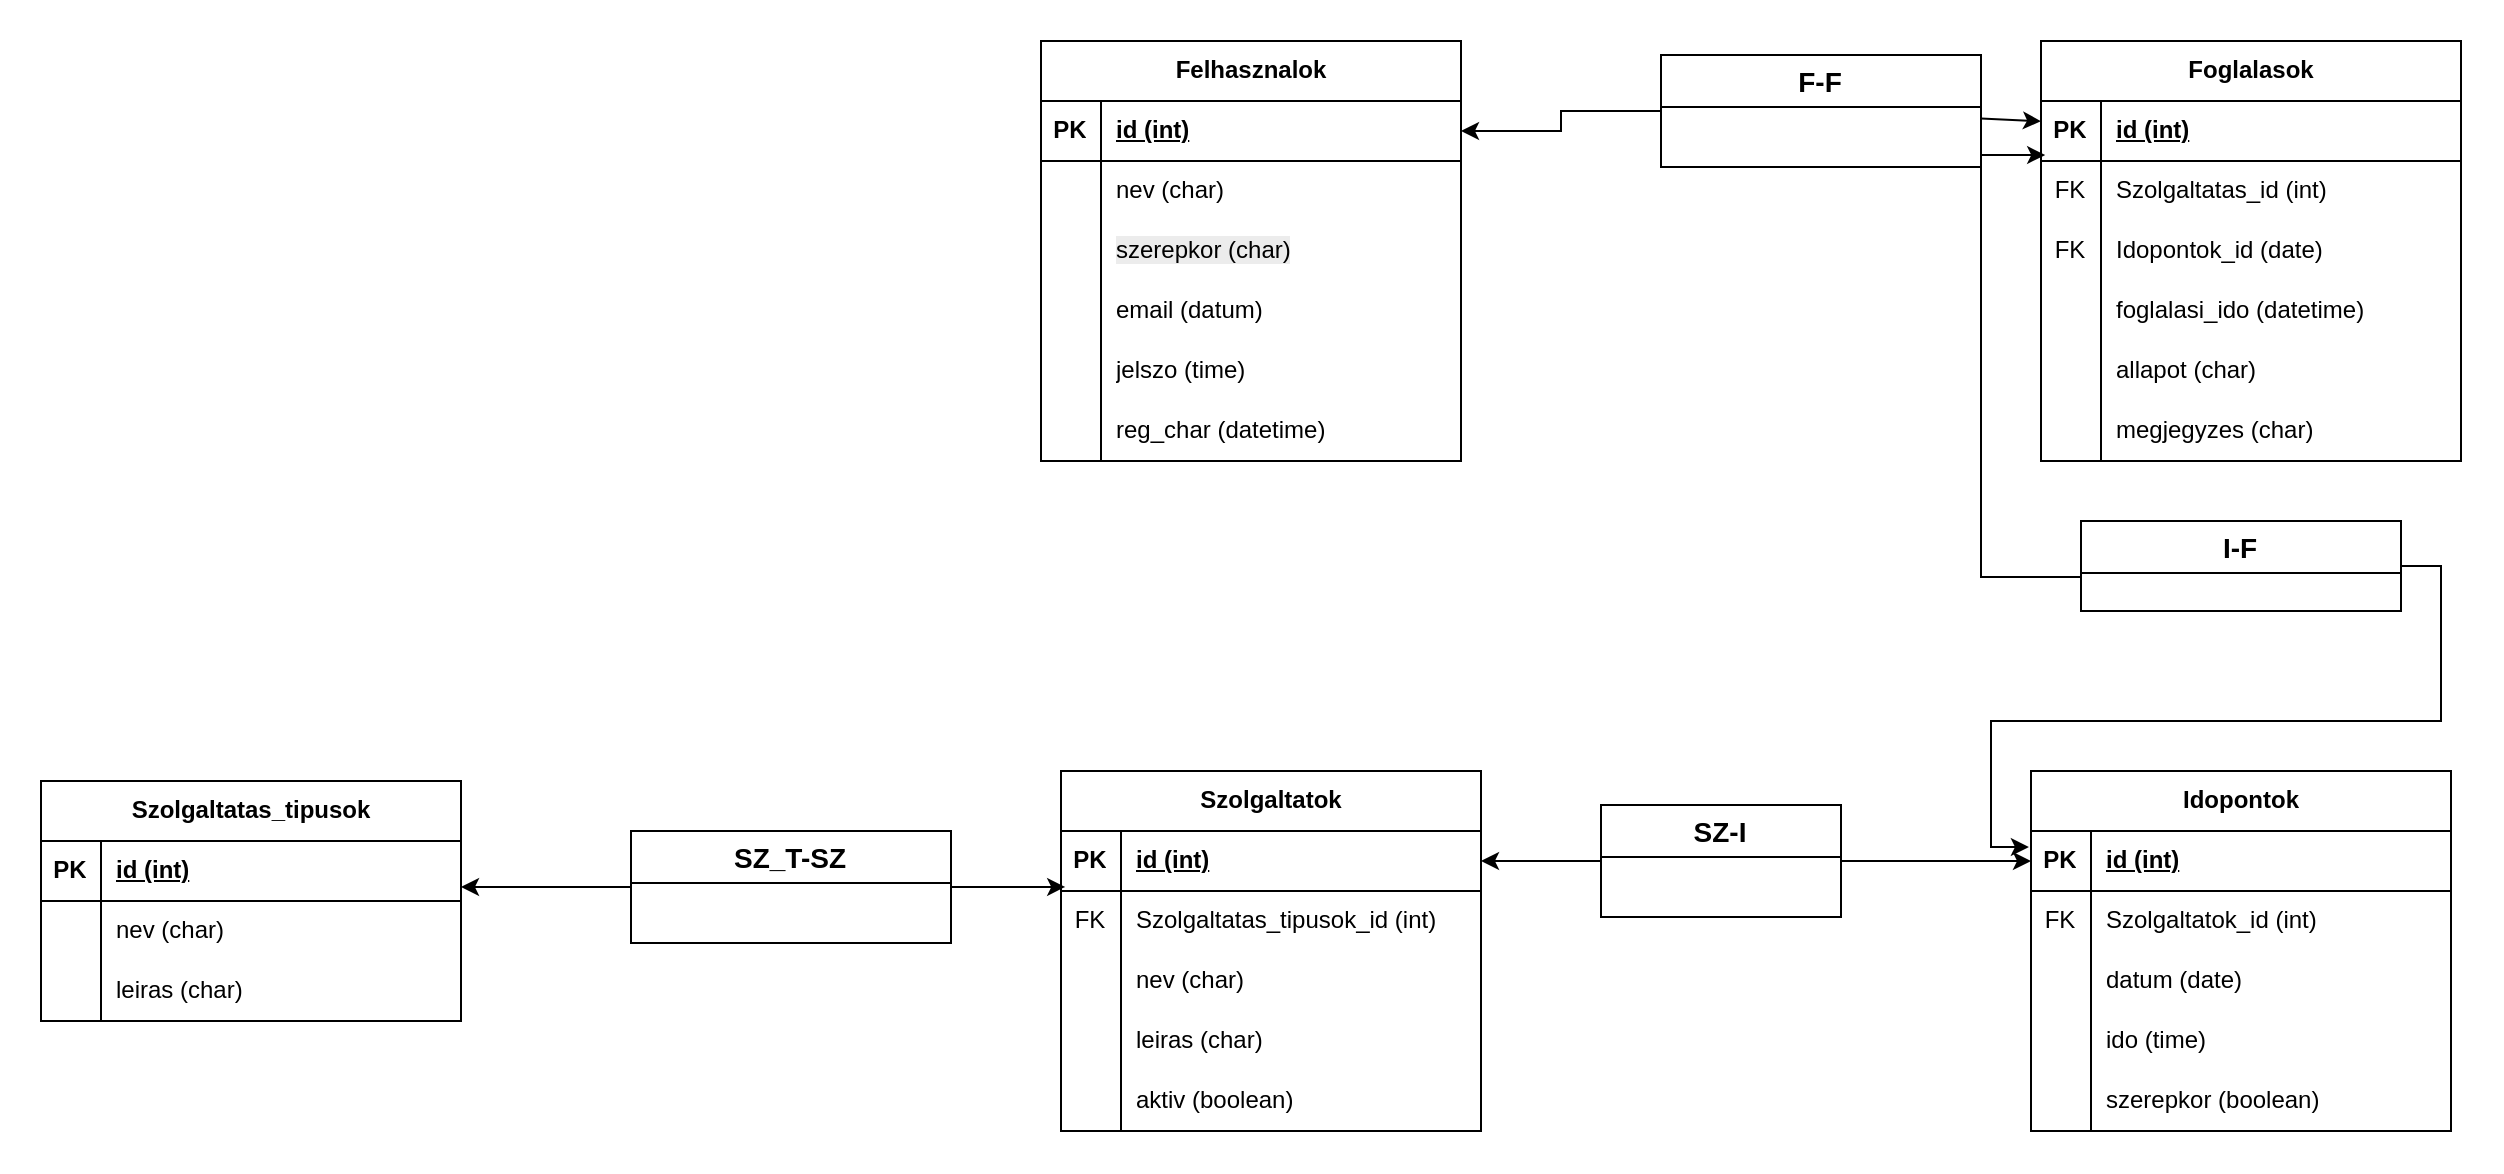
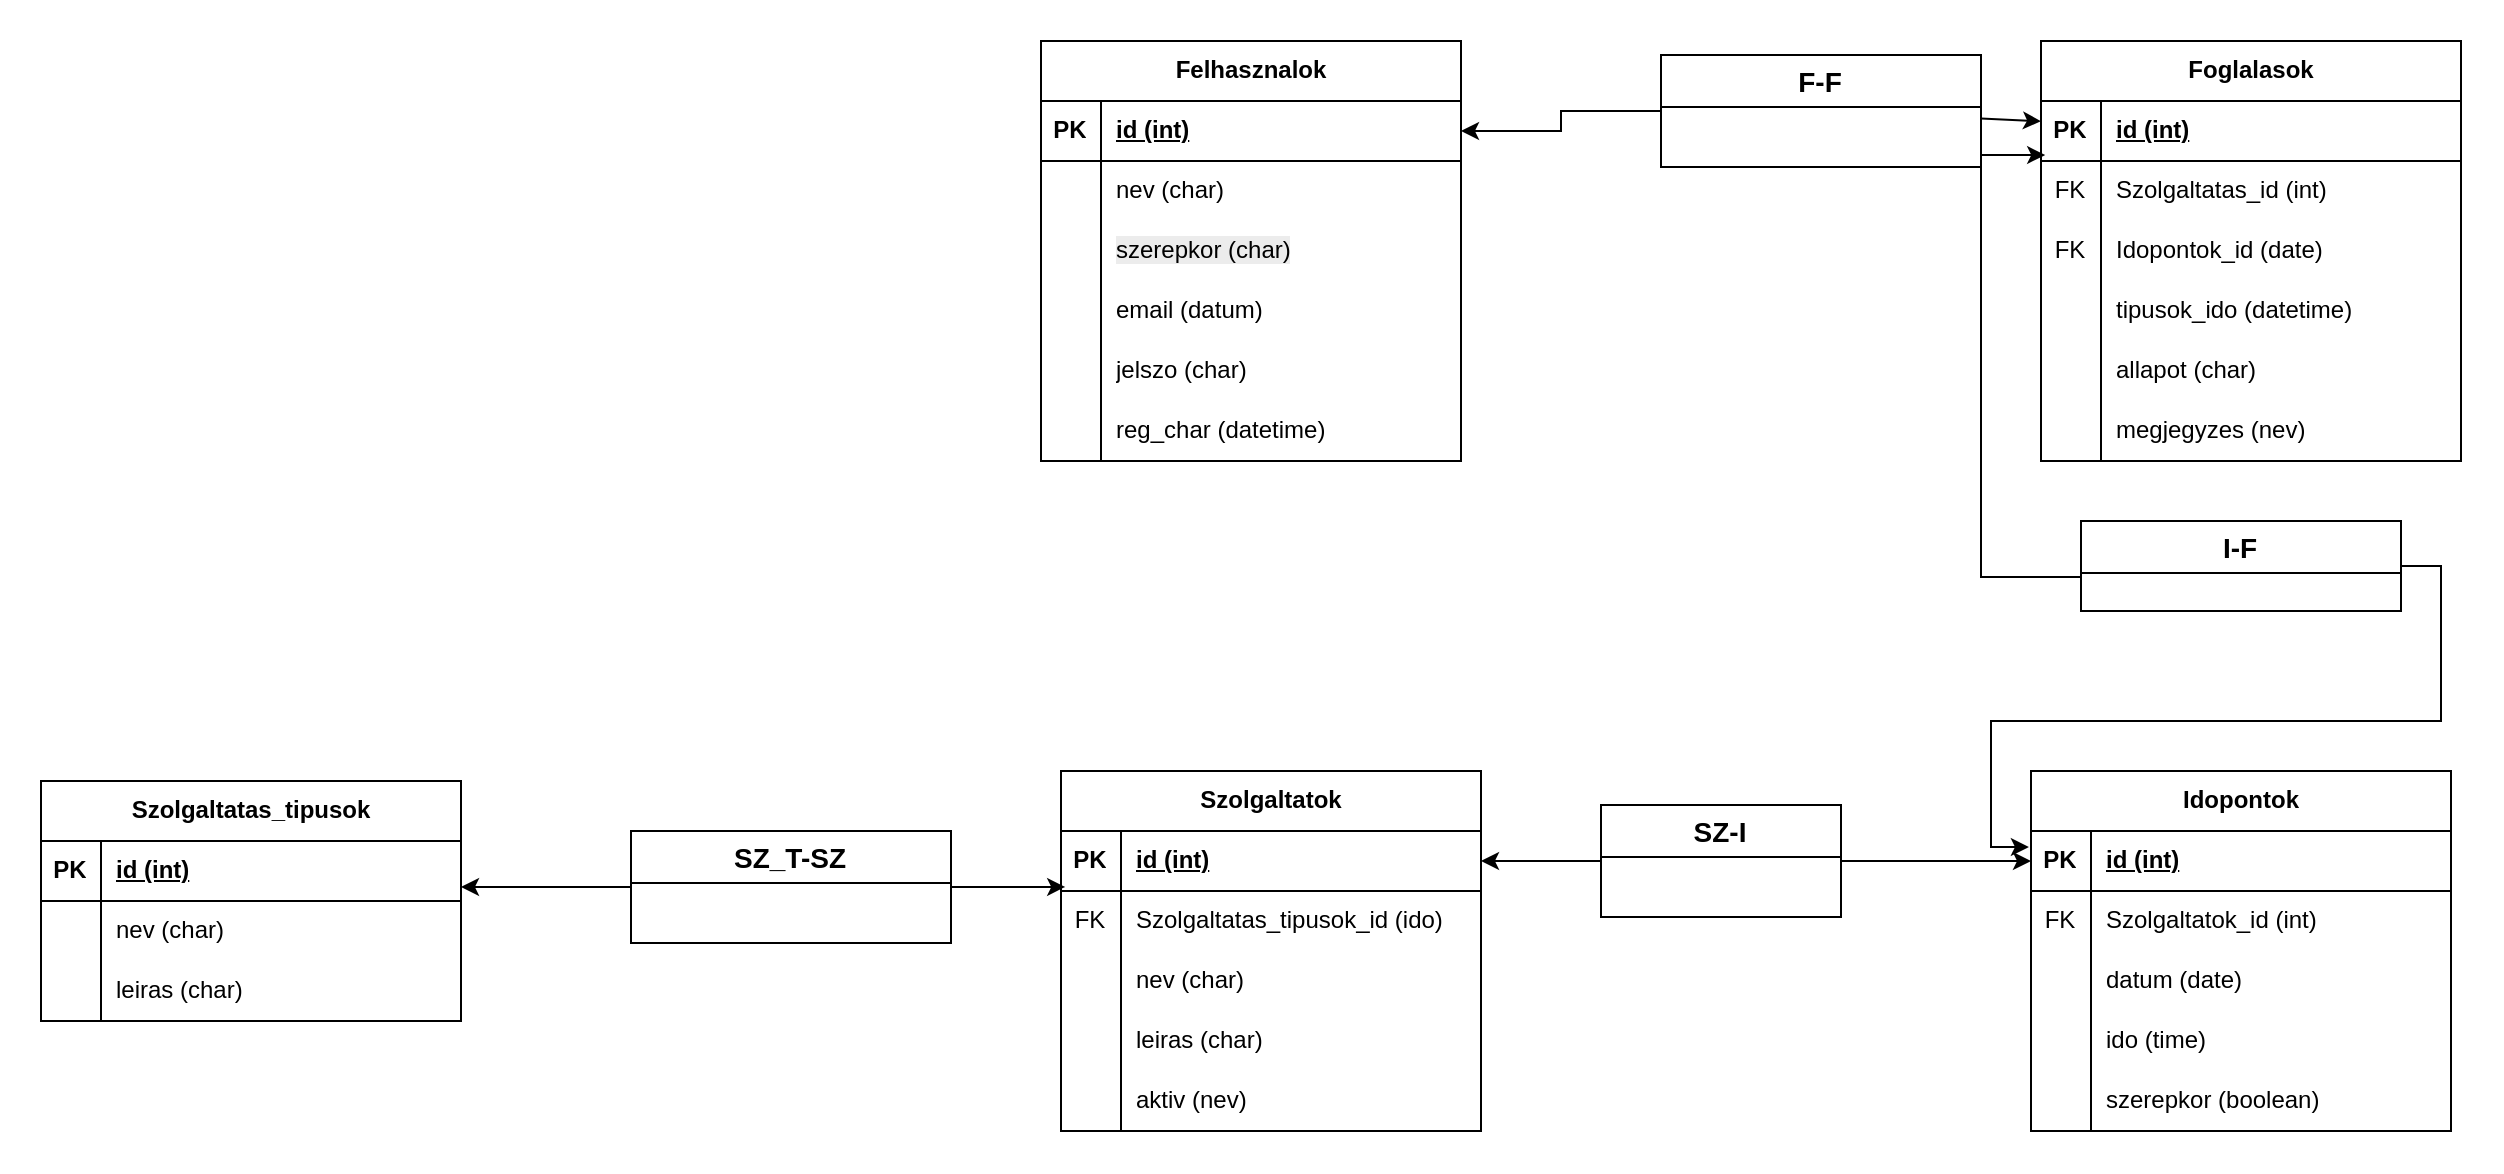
node "foglalasi_ido (datetime)": label "foglalasi_ido (datetime)" -> "tipusok_ido (datetime)"
node "jelszo (time)": label "jelszo (time)" -> "jelszo (char)"
node "megjegyzes (char)": label "megjegyzes (char)" -> "megjegyzes (nev)"
node "Szolgaltatas_tipusok_id (int)": label "Szolgaltatas_tipusok_id (int)" -> "Szolgaltatas_tipusok_id (ido)"
node "aktiv (boolean)": label "aktiv (boolean)" -> "aktiv (nev)"
